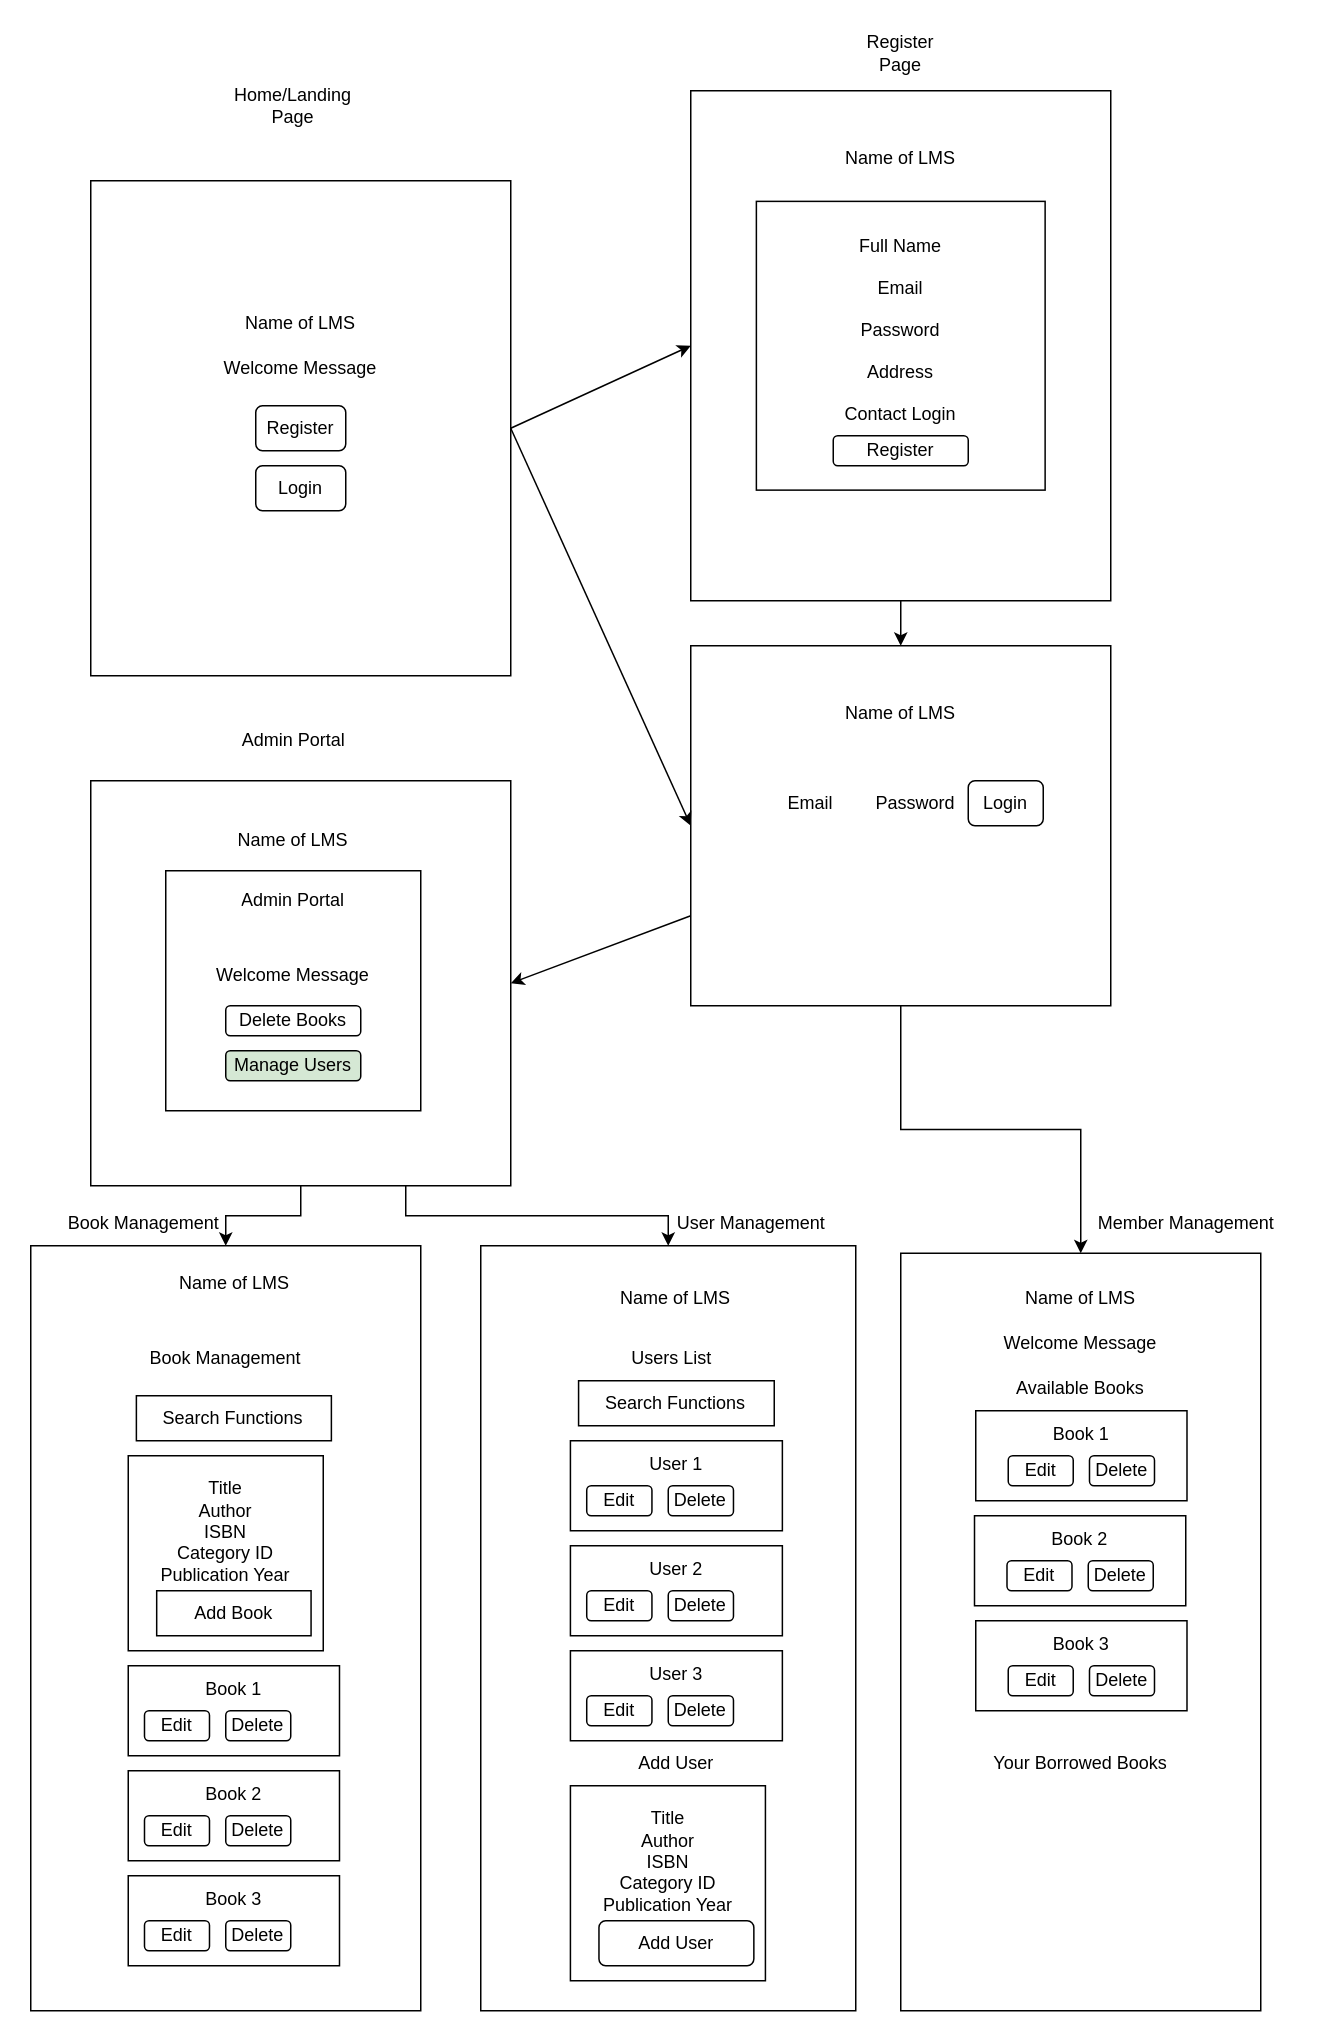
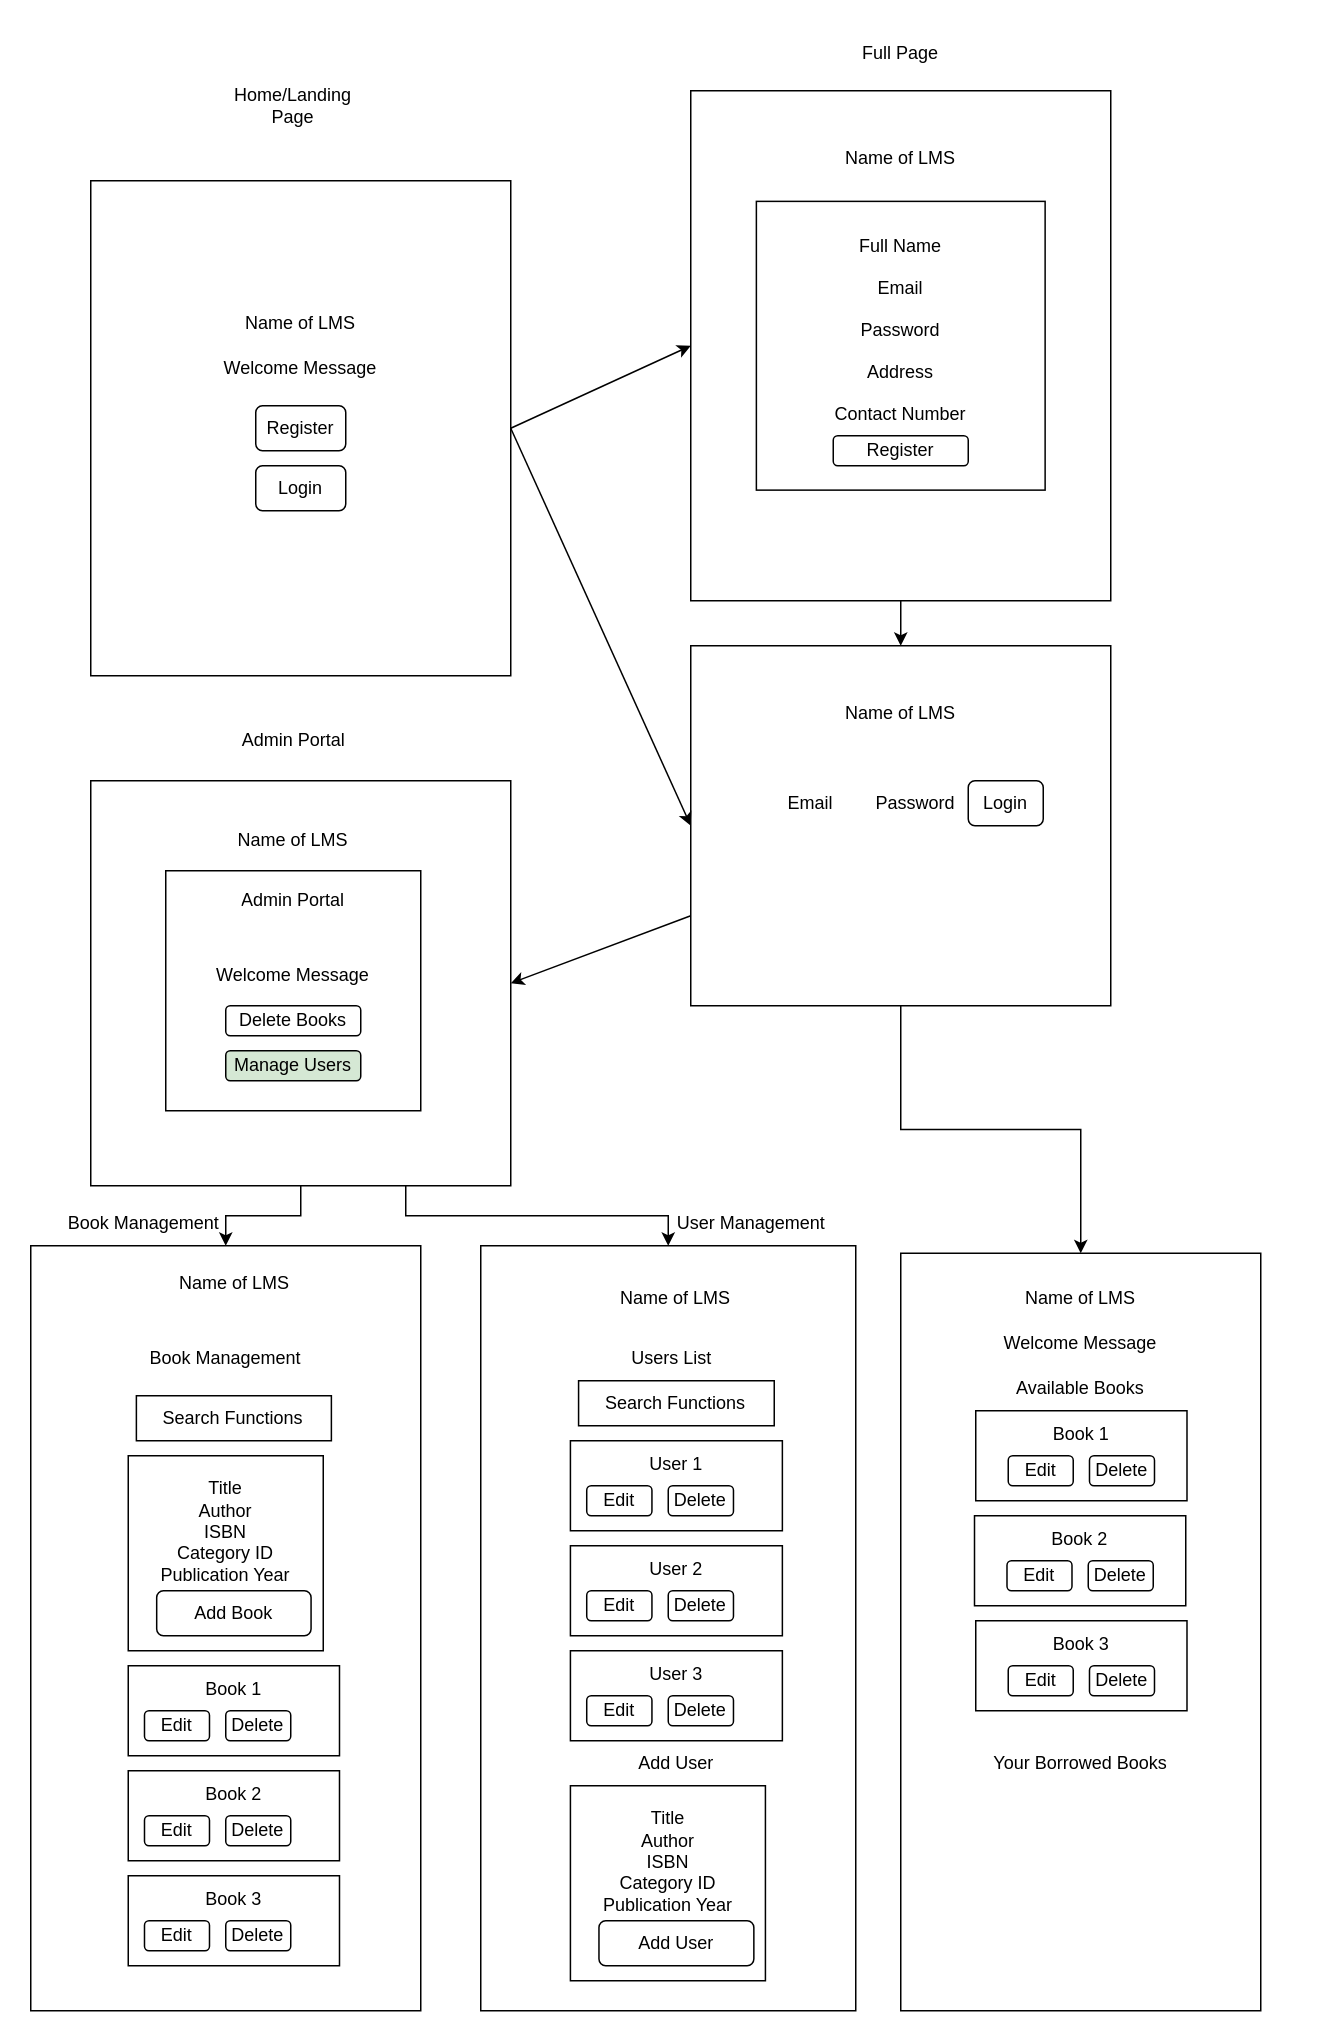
node "Register Page": label "Register Page" -> "Full Page"
node "Contact Login": label "Contact Login" -> "Contact Number"
node "Member Management": removed
node "Add Book": shape rectangle -> rounded rectangle
